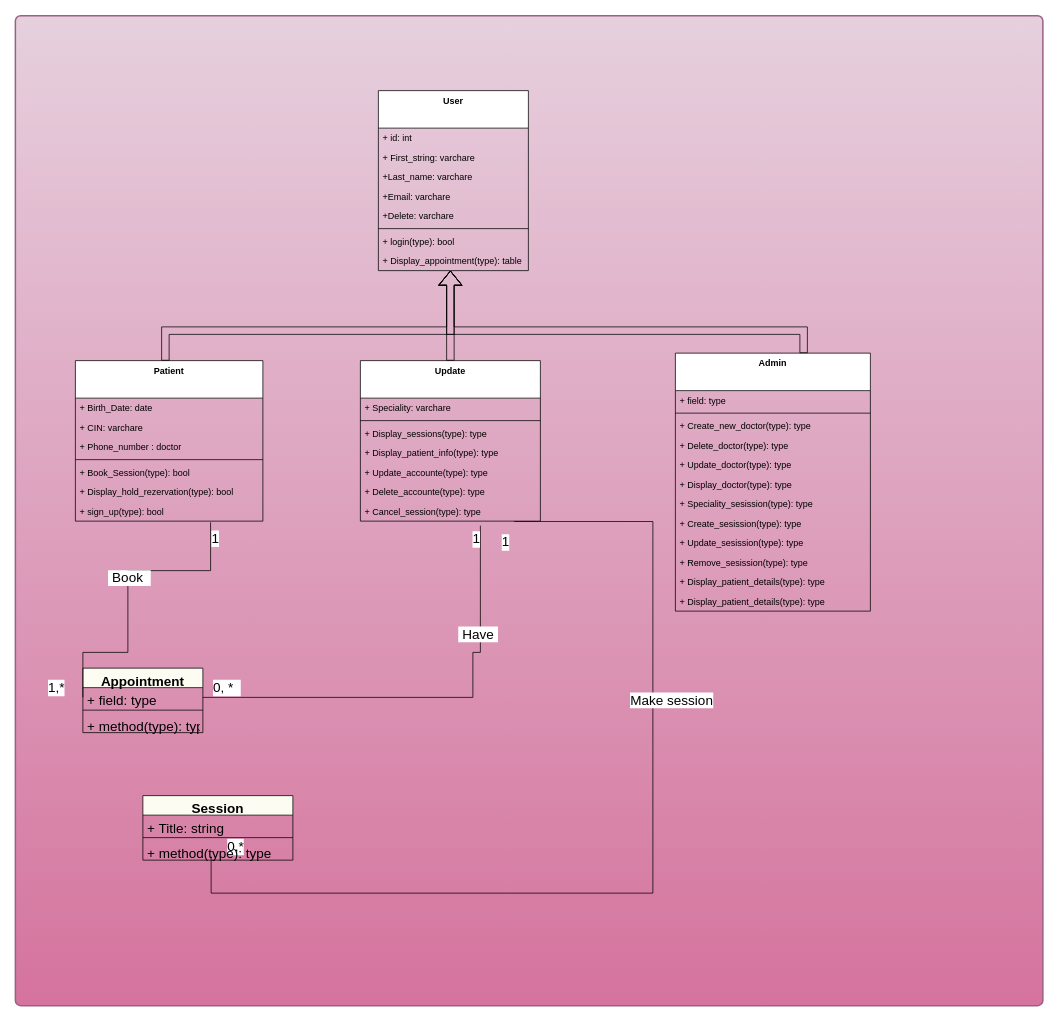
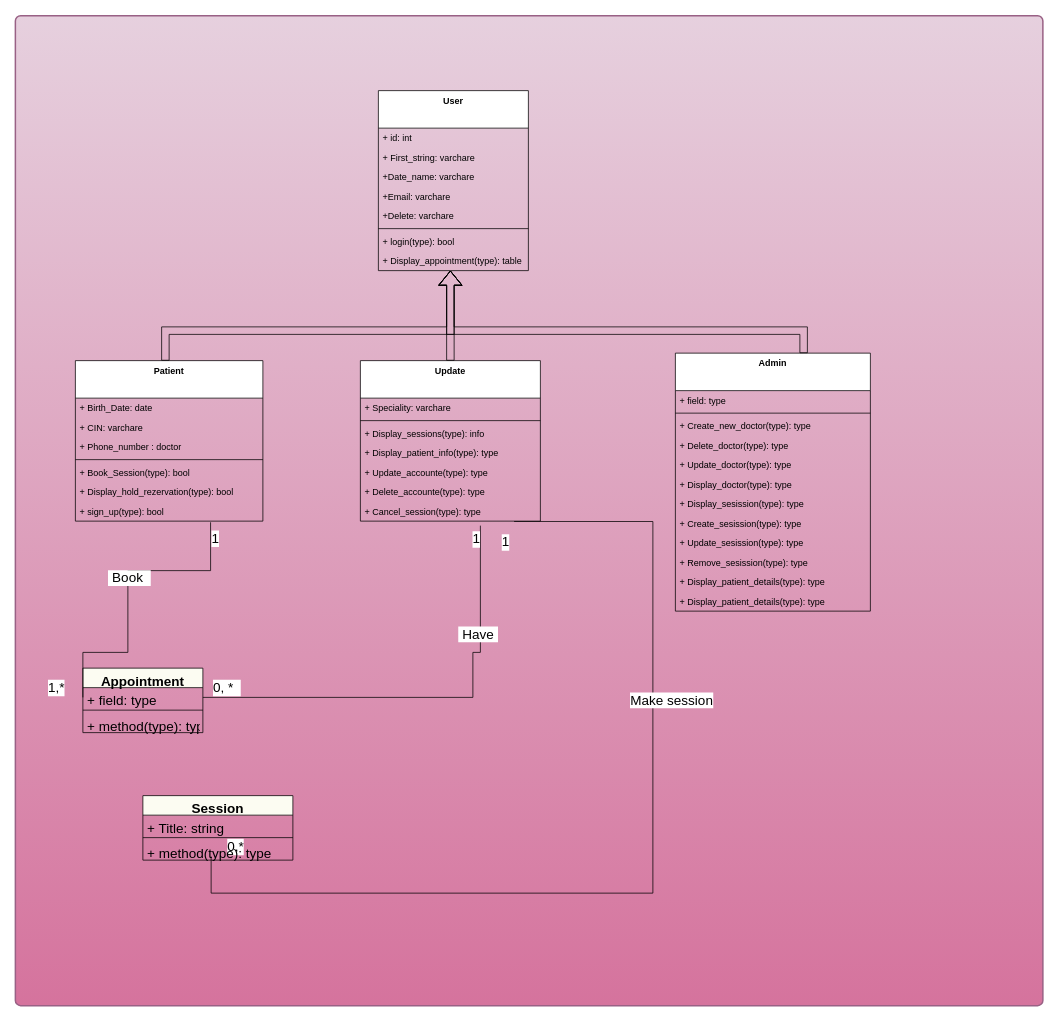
node "+Last_name: varchare": label "+Last_name: varchare" -> "+Date_name: varchare"
node "+ Display_sessions(type): type": label "+ Display_sessions(type): type" -> "+ Display_sessions(type): info"
node "+ Speciality_sesission(type): type": label "+ Speciality_sesission(type): type" -> "+ Display_sesission(type): type"
